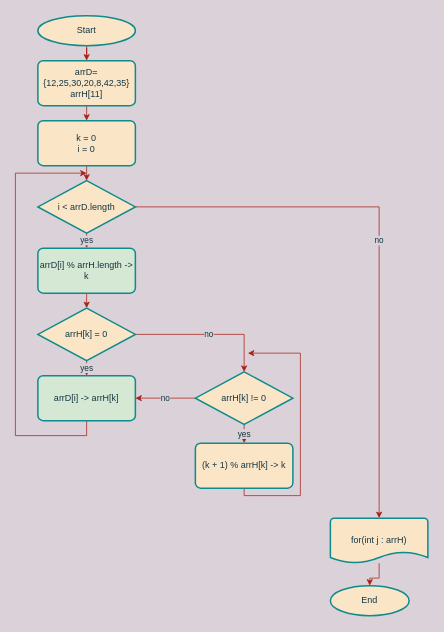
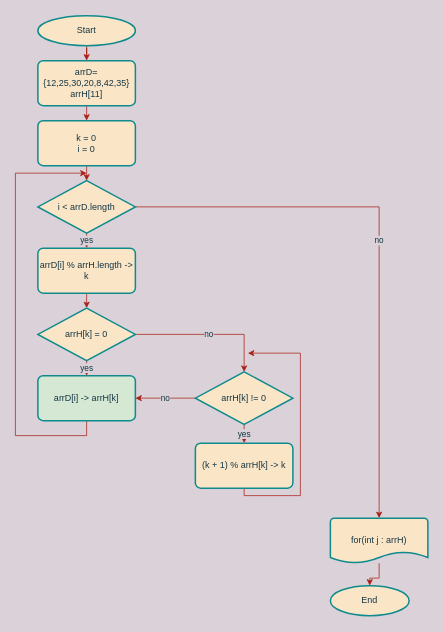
node "arrD[i] % arrH.length -> k": fillcolor #d5e8d4 -> #fae5c7
